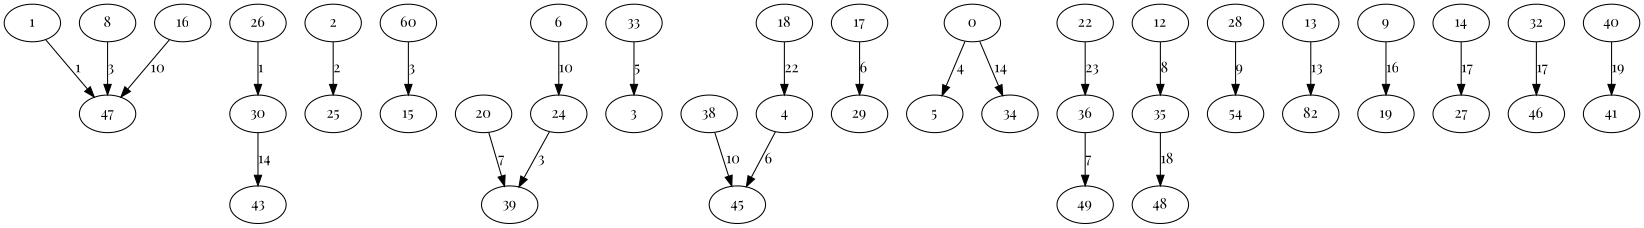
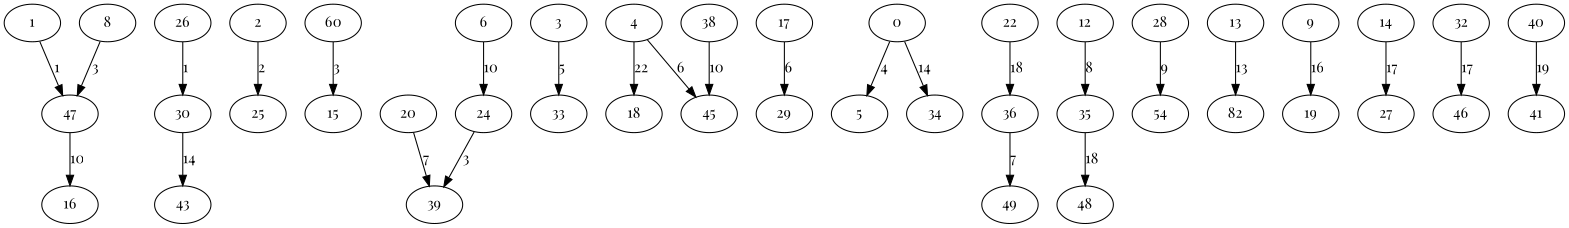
edge "33" -> "3": reversed
edge "18" -> "4": reversed
edge "16" -> "47": reversed
edge "22" -> "36": label "23" -> "18"
